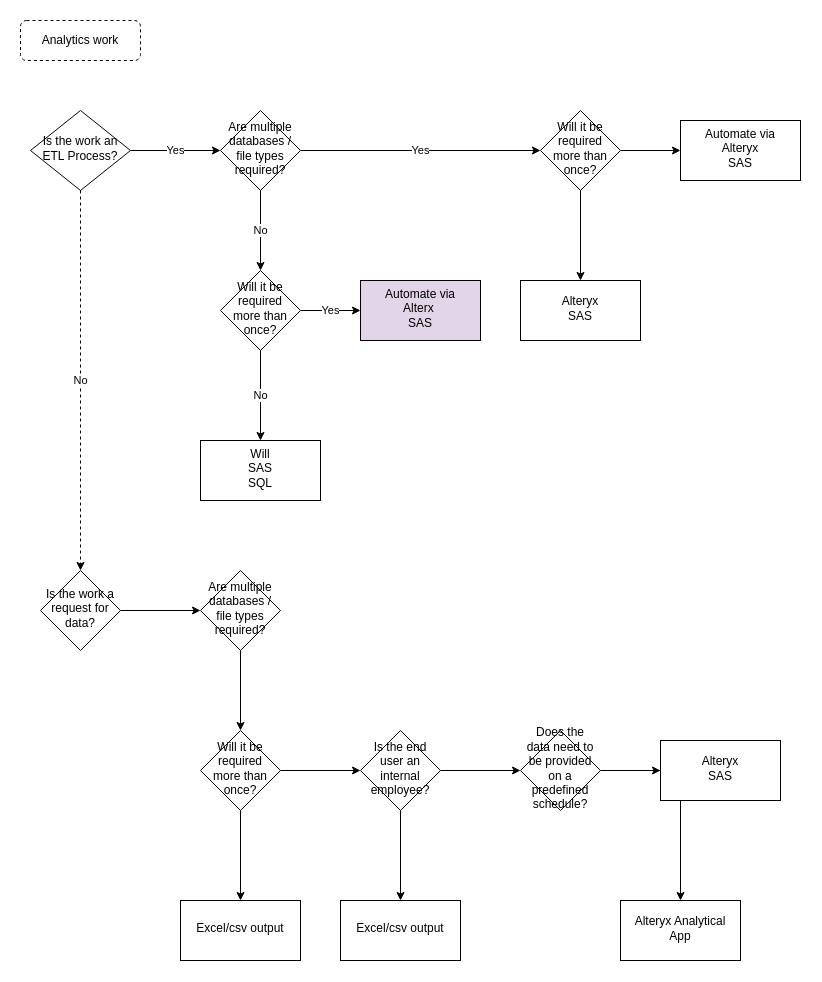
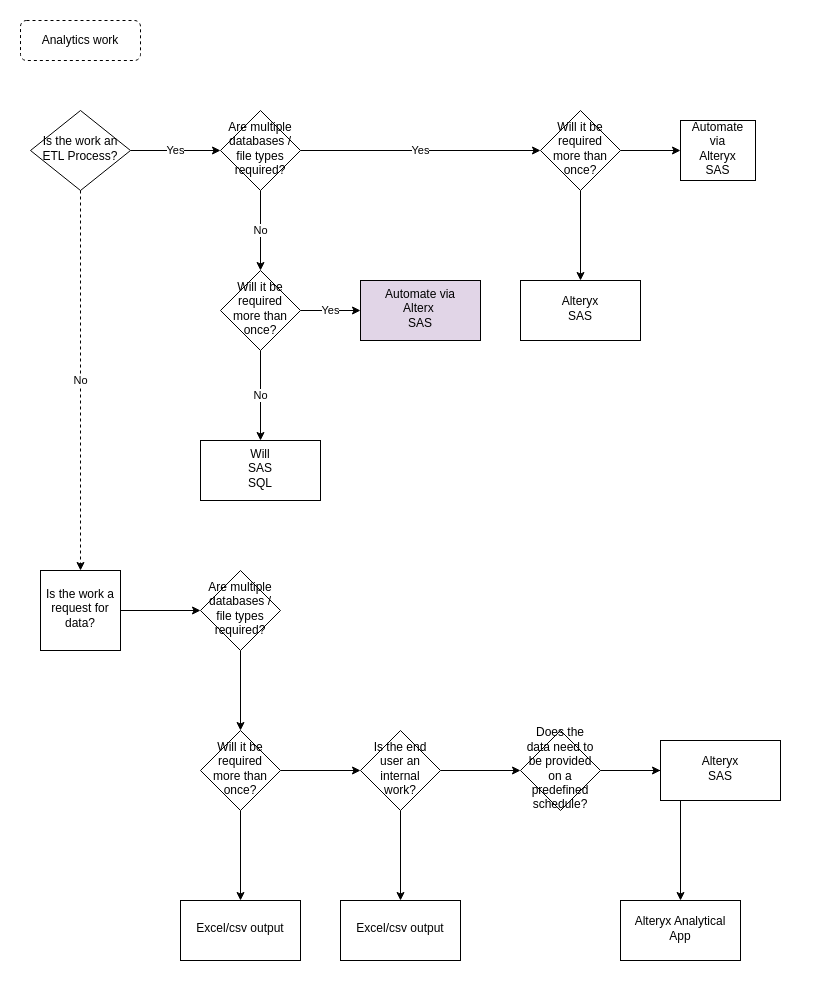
node "Automate via Alteryx SAS": size 120x60 -> 75x60
node "Is the work a request for data?": shape diamond -> rectangle
node "Is the end user an internal employee?": label "Is the end user an internal employee?" -> "Is the end user an internal work?"
